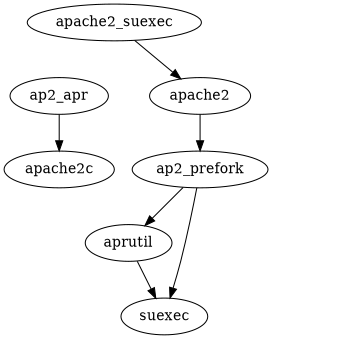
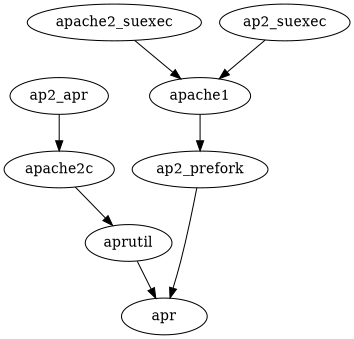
node "ap2_suexec": added
node "apache2": label "apache2" -> "apache1"
edge "ap2_prefork" -> "aprutil": now "apache2c" -> "aprutil"
node "suexec": label "suexec" -> "apr"
